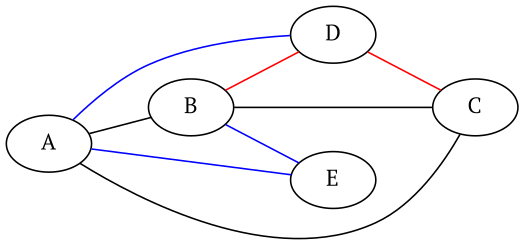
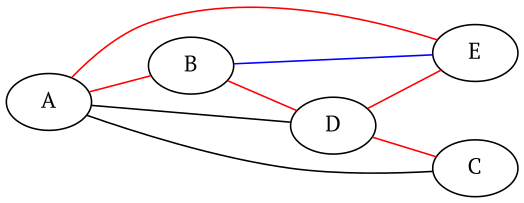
edge "D" -- "A": color blue -> black
edge "E" -- "D": added
edge "B" -- "C": removed
edge "B" -- "A": color black -> red
edge "A" -- "E": color blue -> red
